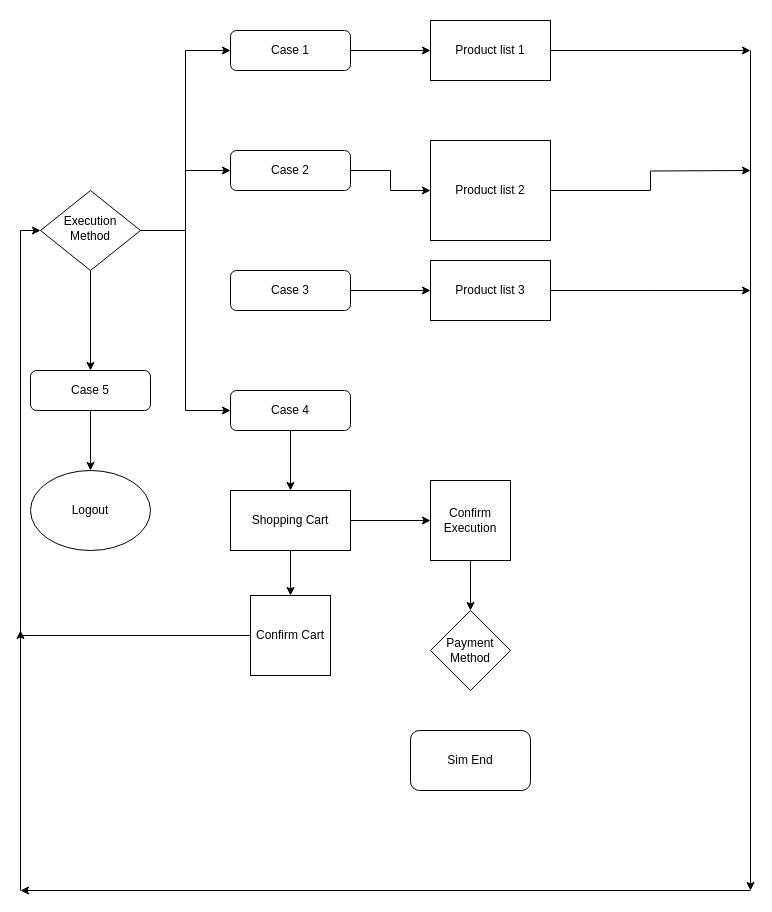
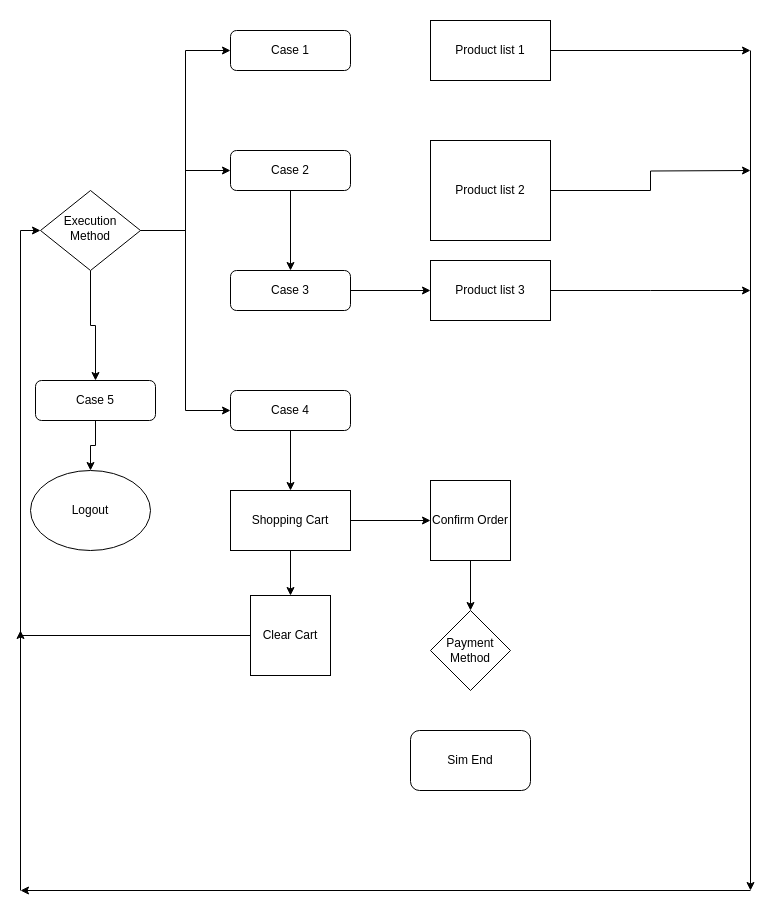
edge "Case 1" -> "Product list 1": removed
edge "Case 2" -> "Product list 2": now "Case 2" -> "Case 3"
node "Case 5": moved (91, 391) -> (96, 401)
node "Confirm Execution": label "Confirm Execution" -> "Confirm Order"
node "Confirm Cart": label "Confirm Cart" -> "Clear Cart"
